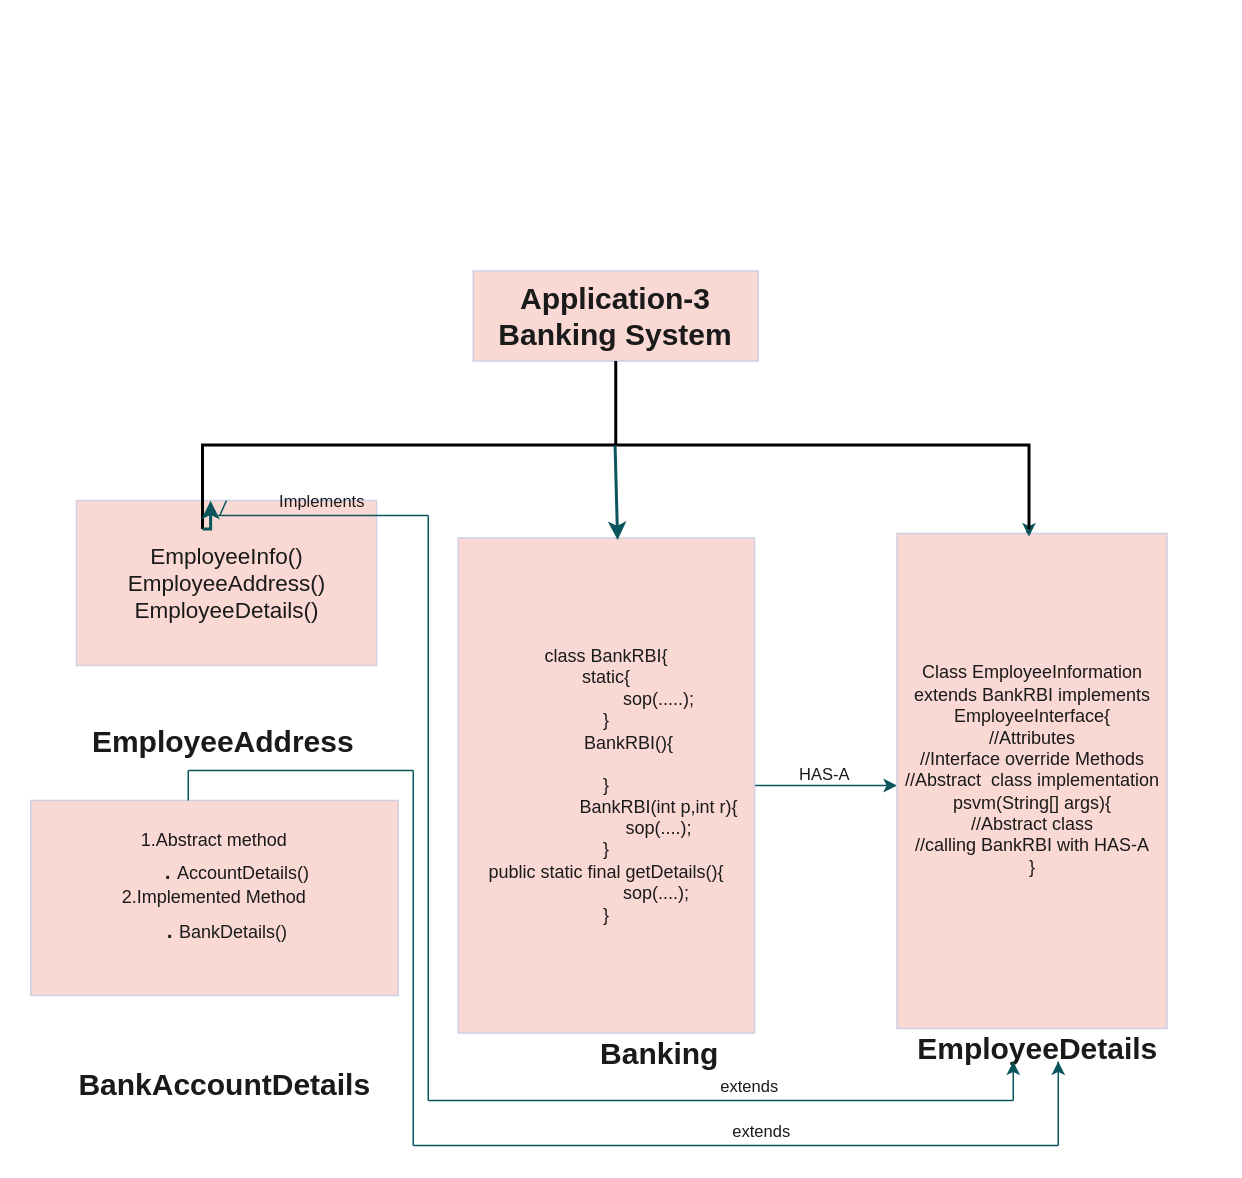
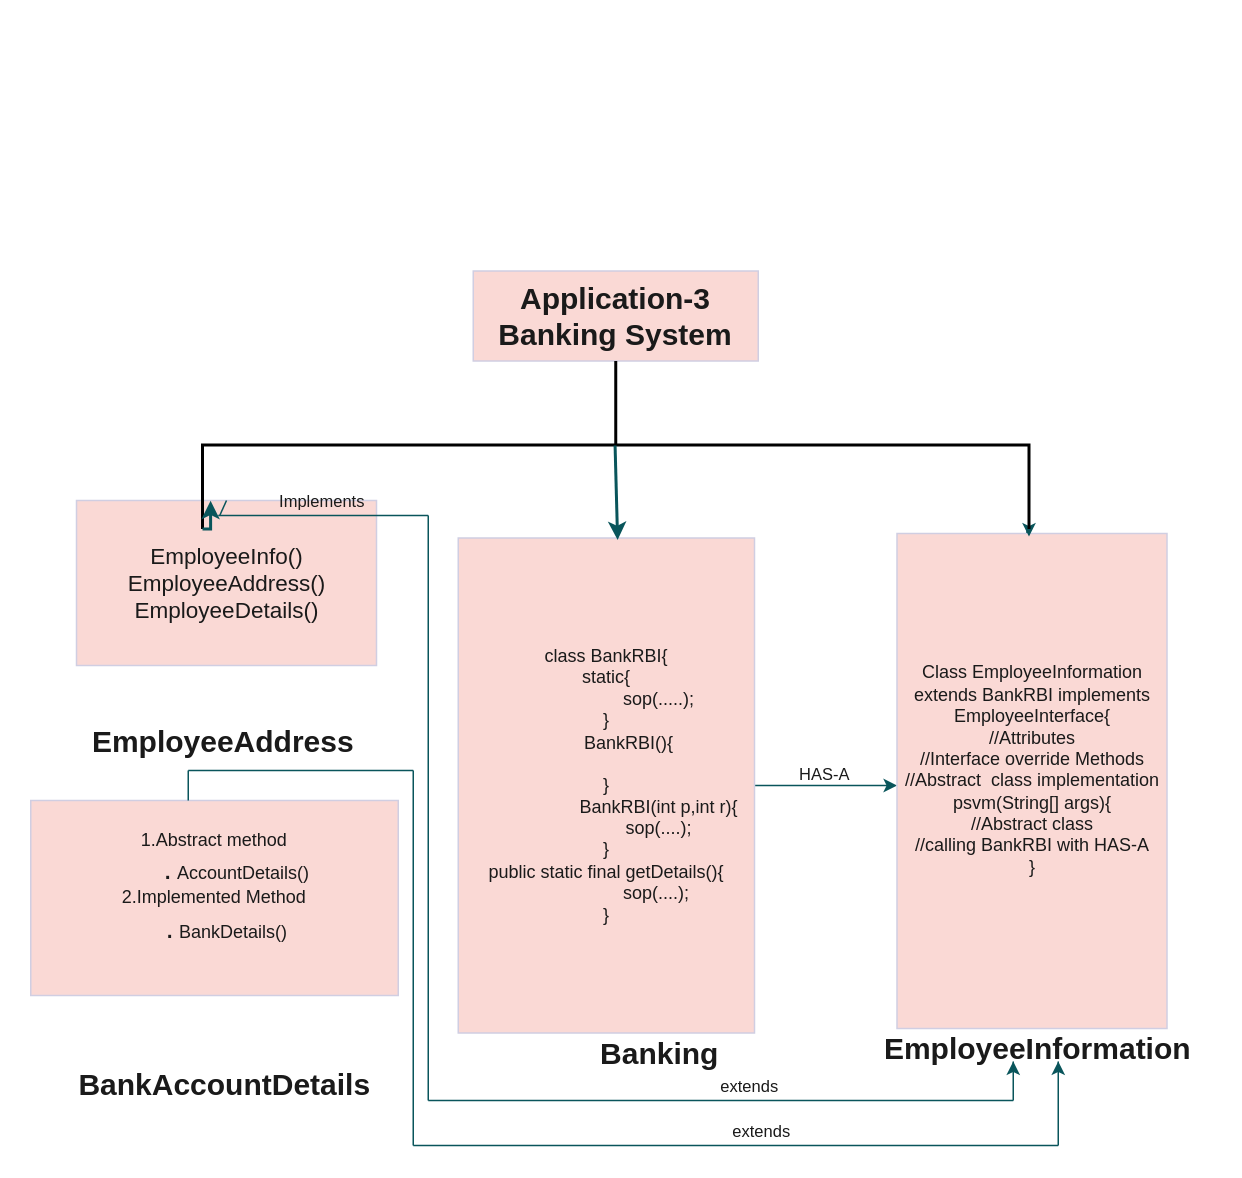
node "EmployeeDetails": label "EmployeeDetails" -> "EmployeeInformation"
